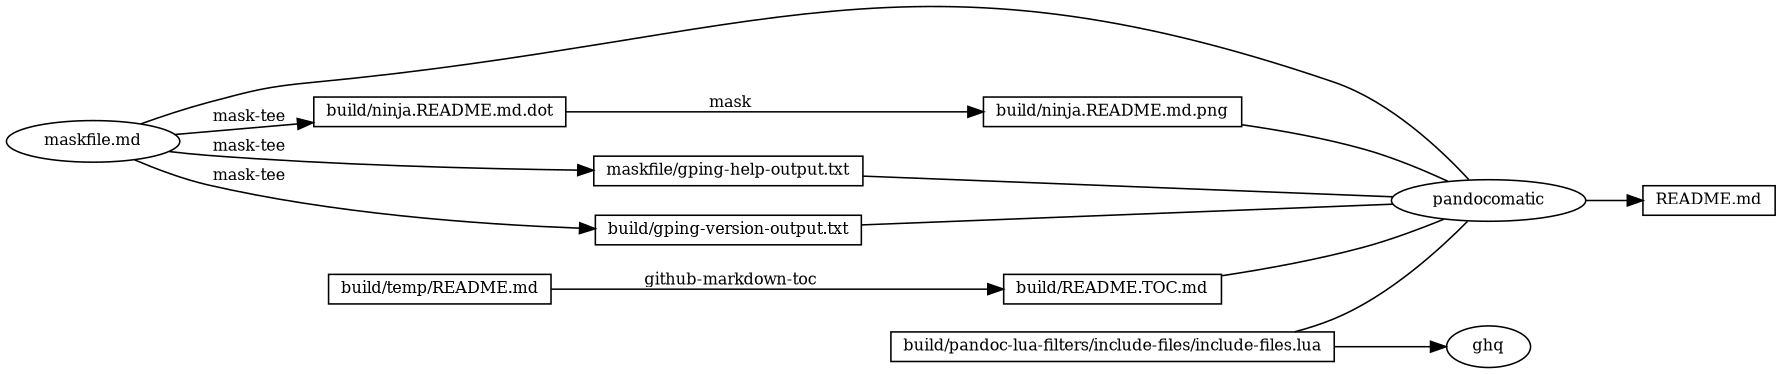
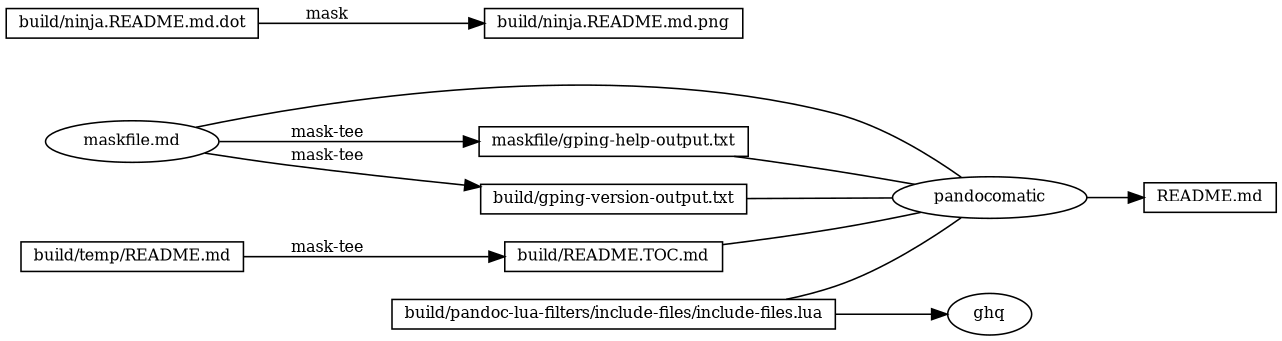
edge "maskfile.md" -> "build/ninja.README.md.dot": removed, label "mask-tee"
edge "build/ninja.README.md.png" -- "pandocomatic": removed
edge "build/temp/README.md" -> "build/README.TOC.md": label " github-markdown-toc" -> " mask-tee"
